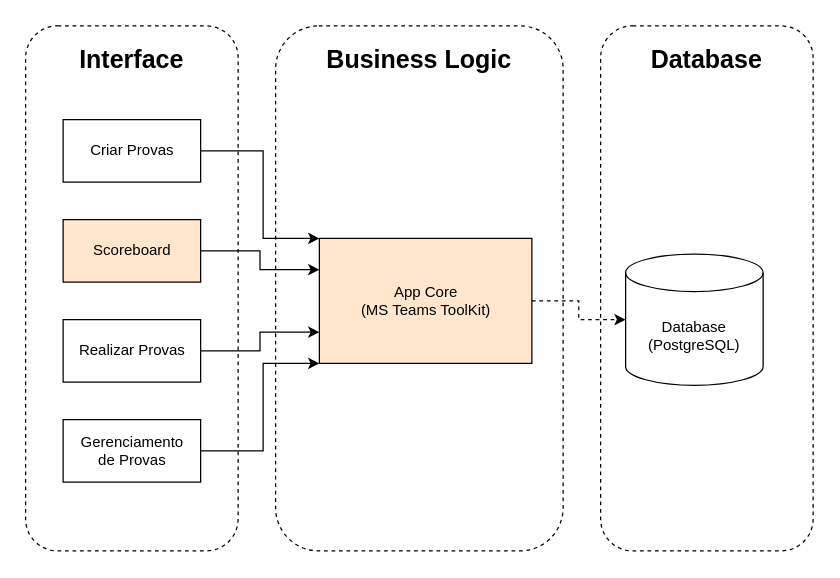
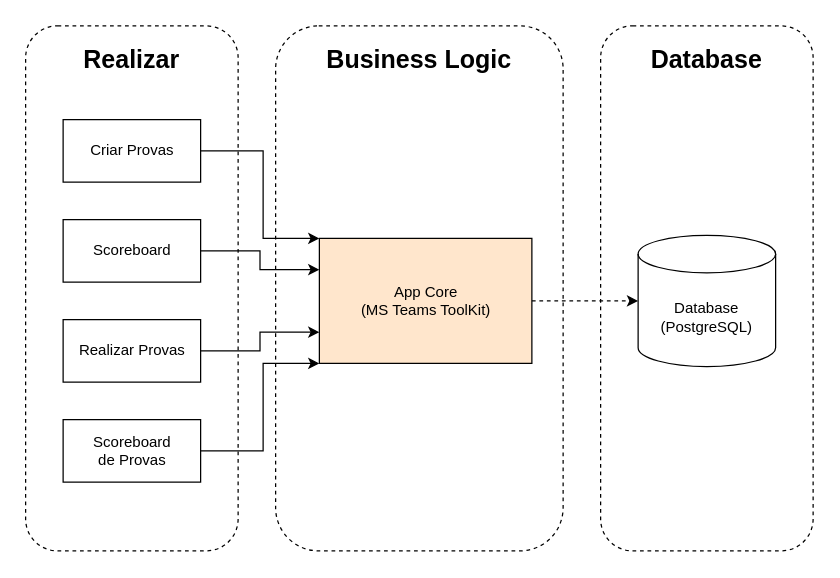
node "Interface": label "Interface" -> "Realizar"
node "Scoreboard": fillcolor #ffe6cc -> #ffffff
node "Database (PostgreSQL)": moved (694, 319) -> (707, 301)
node "Gerenciamento de Provas": label "Gerenciamento de Provas" -> "Scoreboard de Provas"
